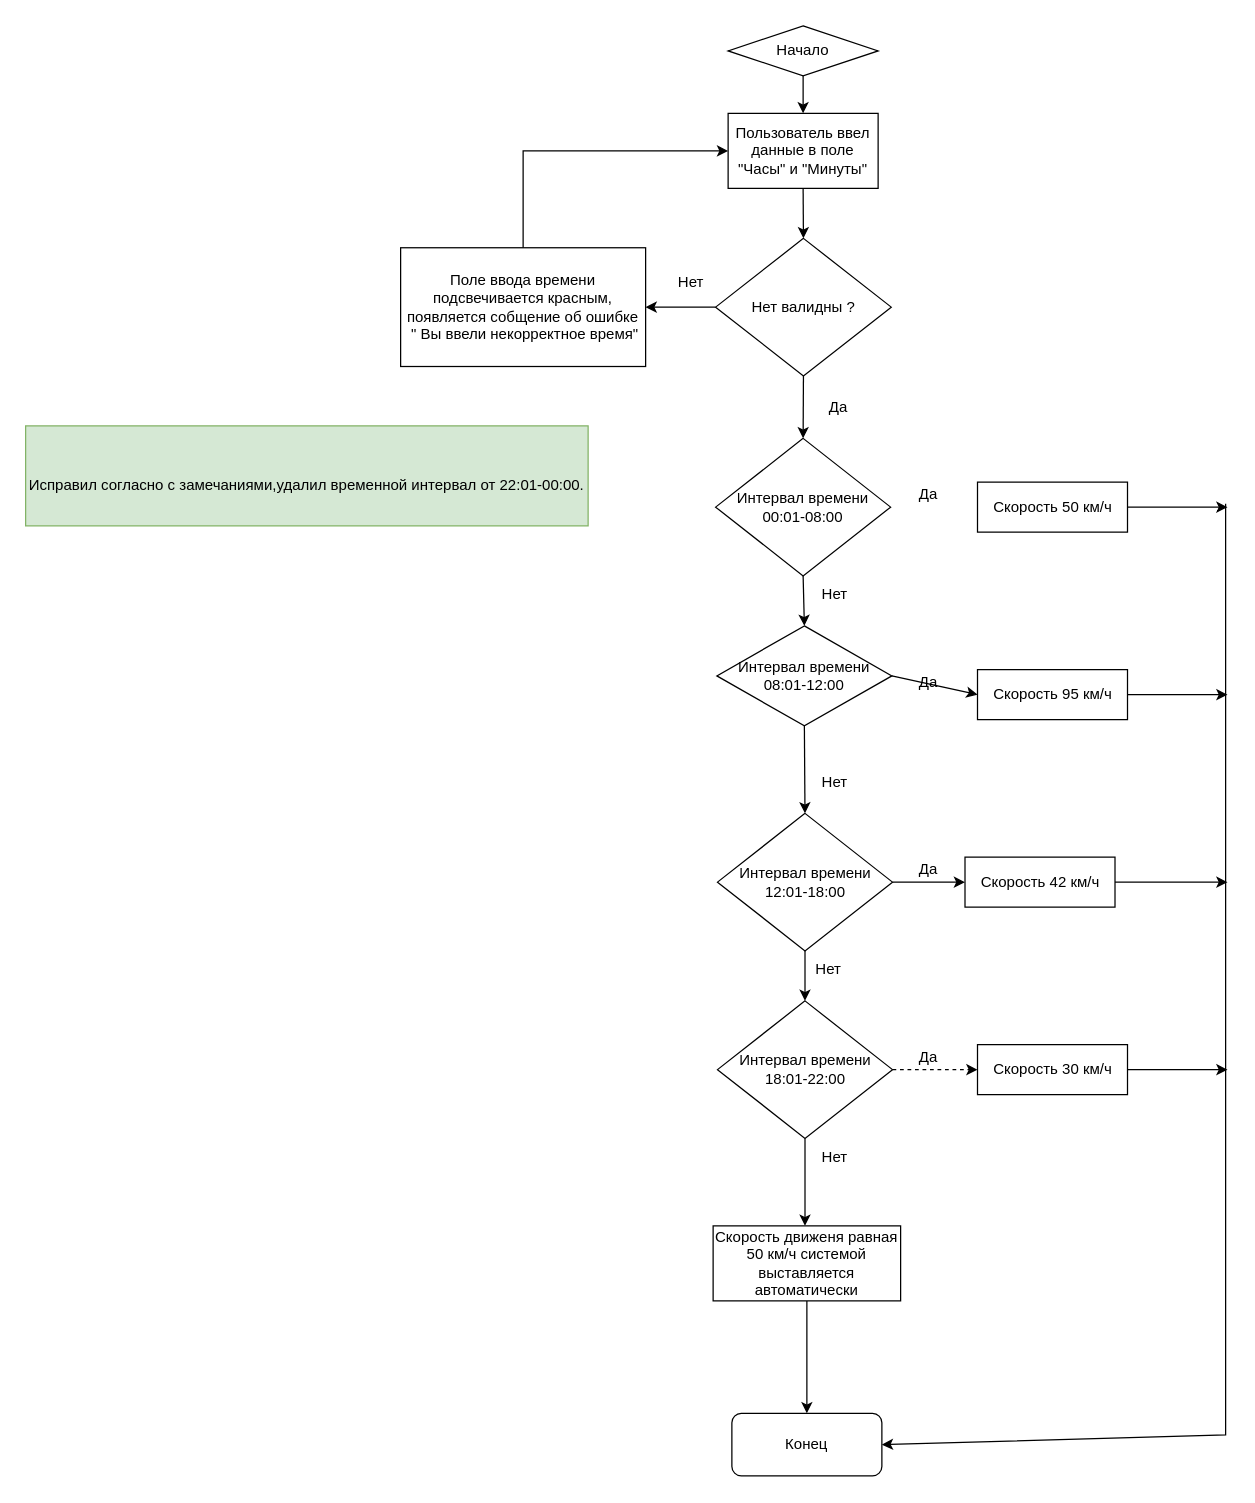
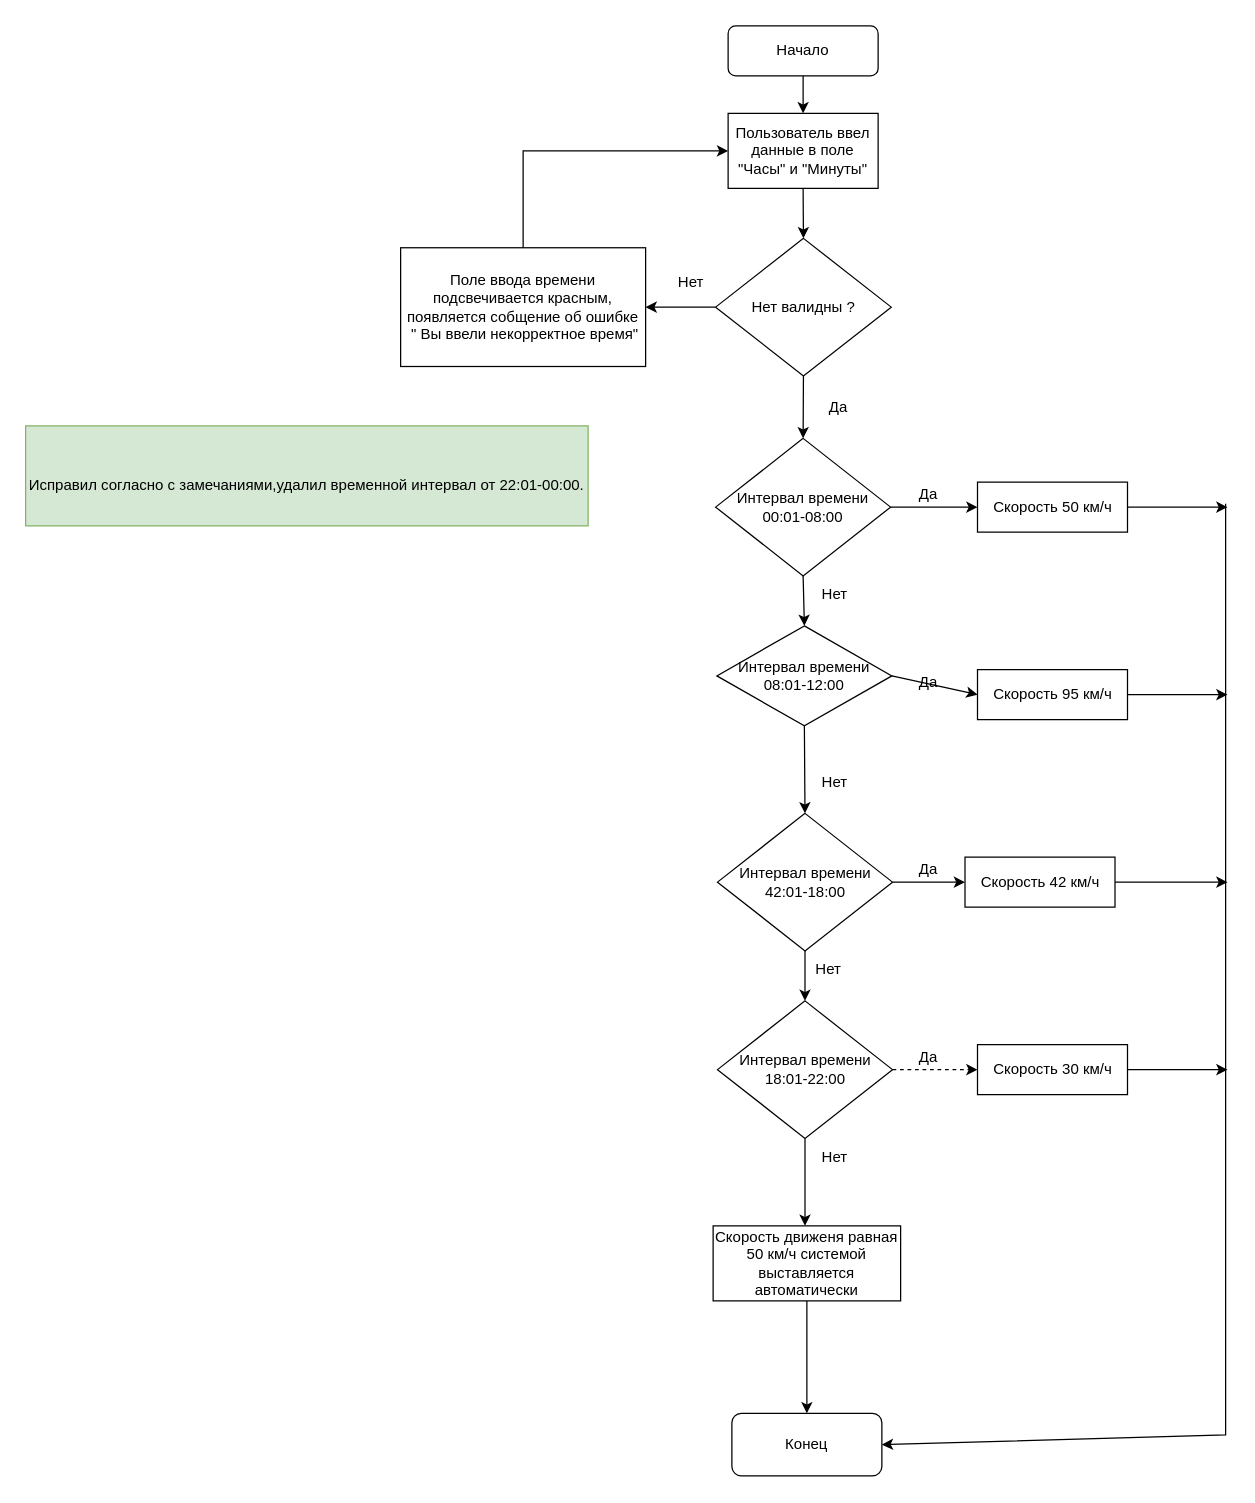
node "Начало": shape diamond -> rounded rectangle
edge "Интервал времени 00:01-08:00" -> "Скорость 50 км/ч": added
node "Интервал времени 12:01-18:00": label "Интервал времени 12:01-18:00" -> "Интервал времени 42:01-18:00"
